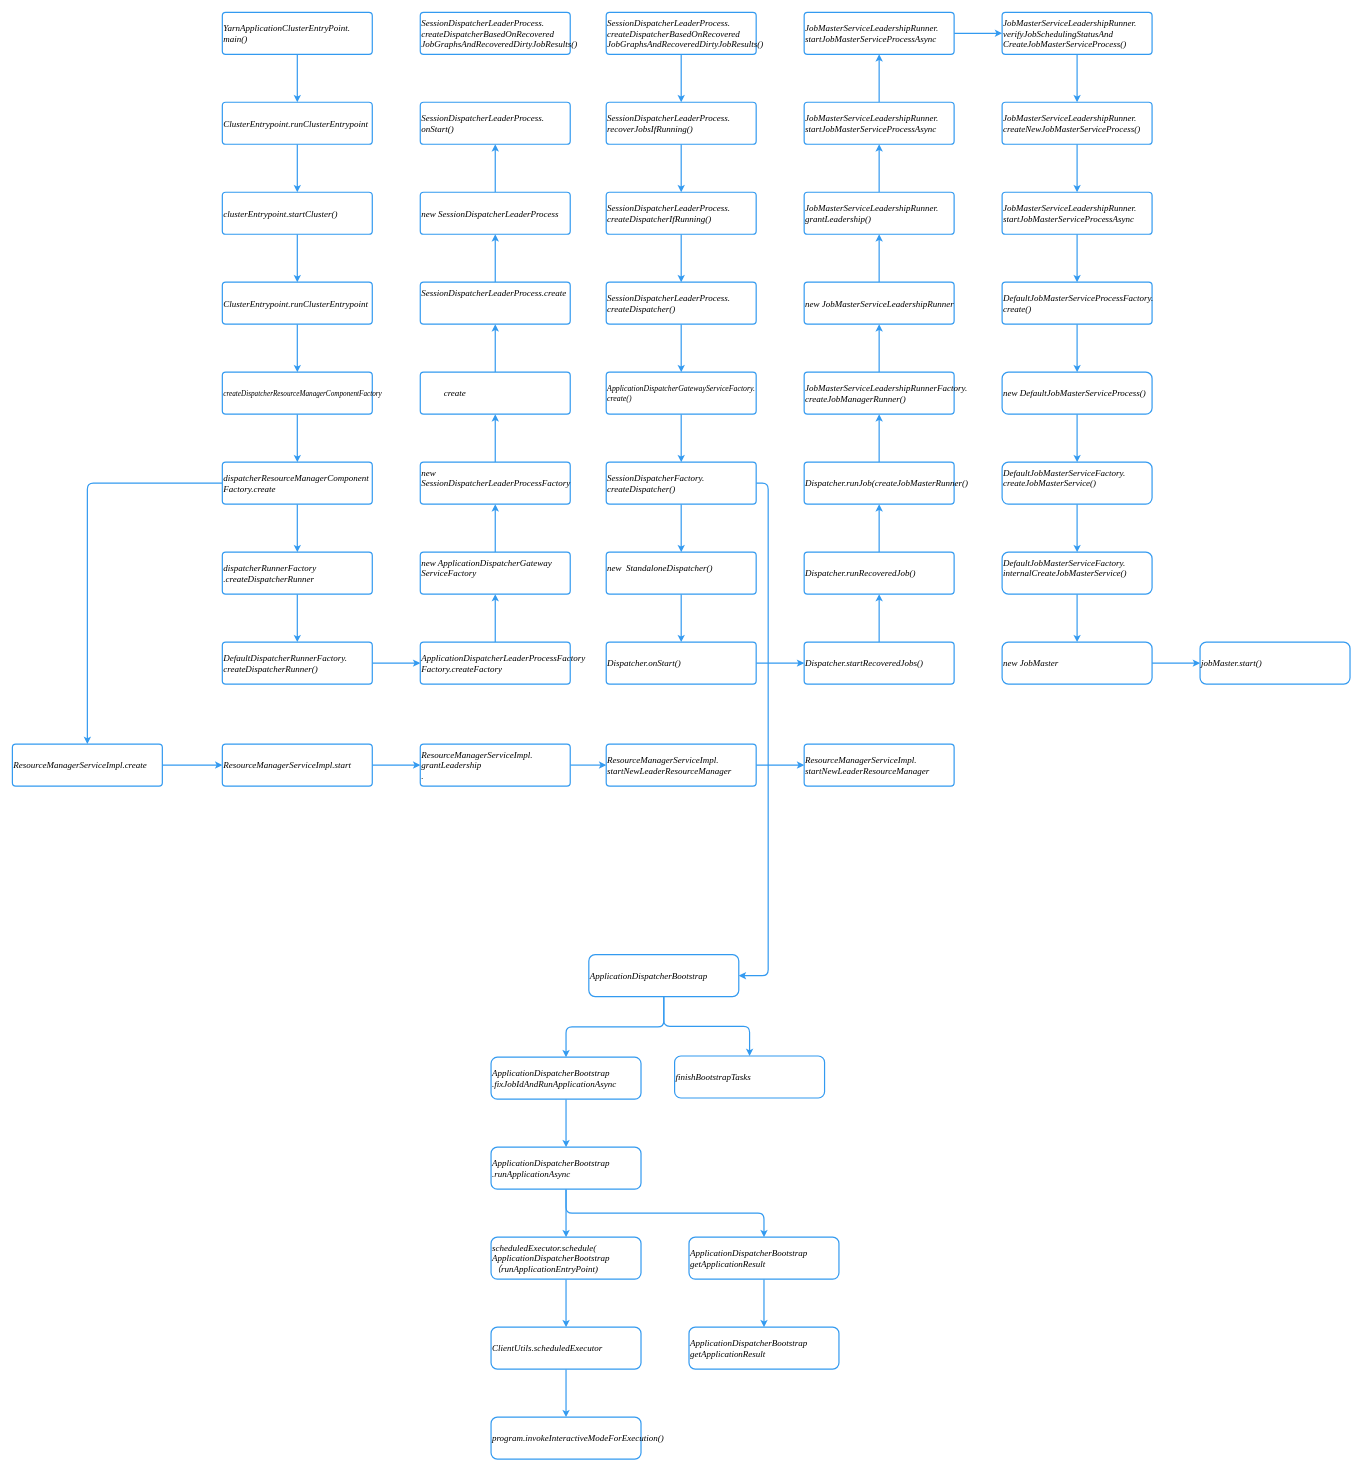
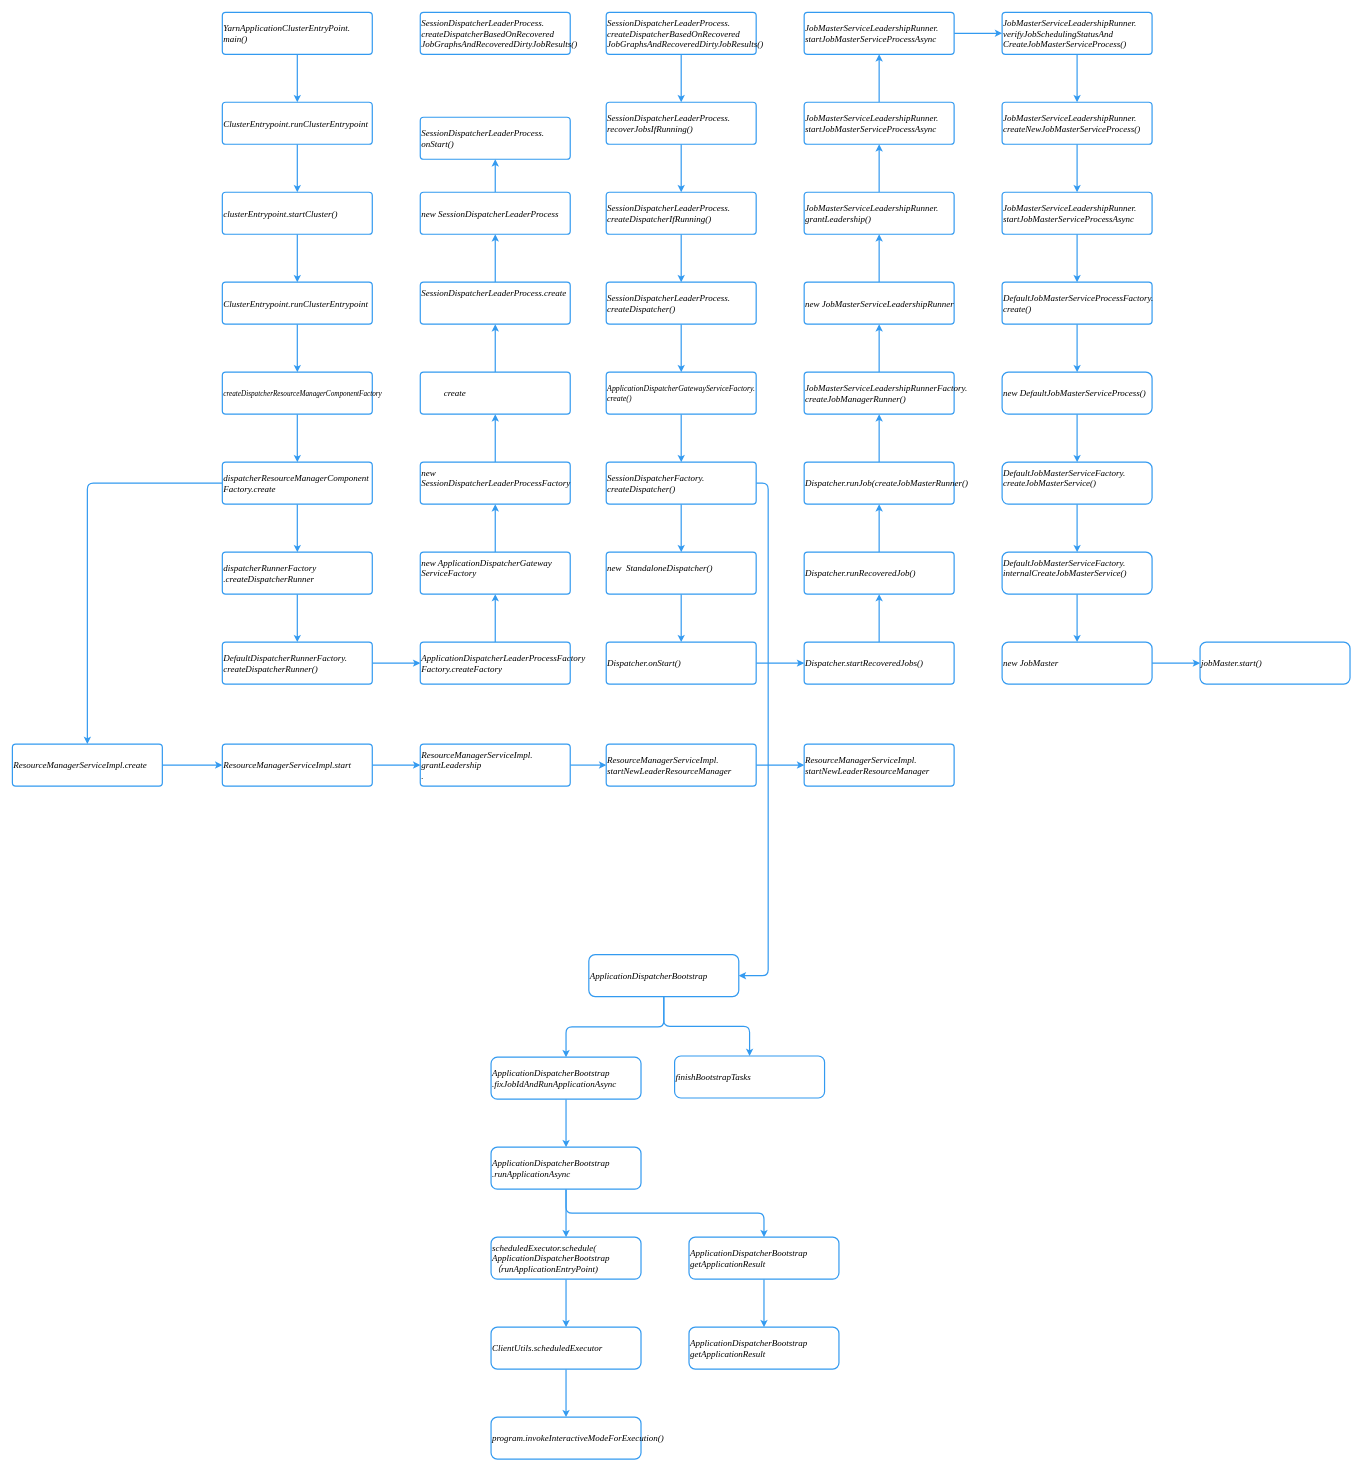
node "SessionDispatcherLeaderProcess.onStart()": moved (495, 123) -> (495, 138)
